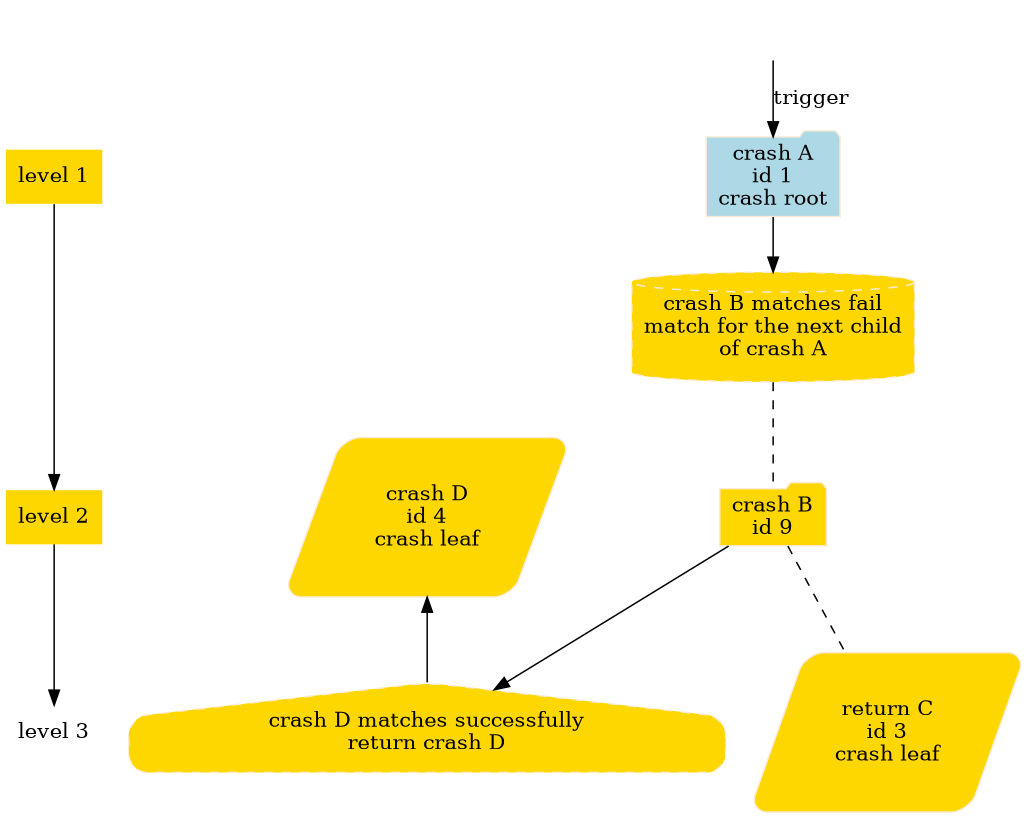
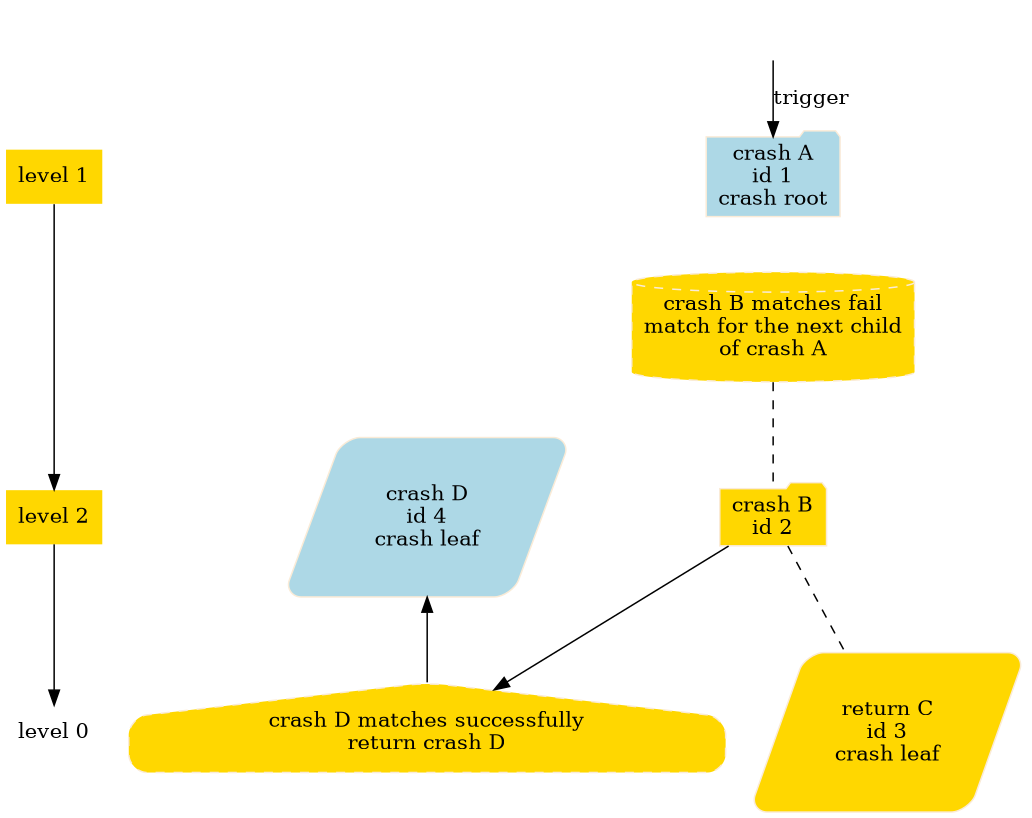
edge "crash A id 1 crash root" -> "crash B matches fail match for the next child of crash A": removed
node "crash D id 4 crash leaf": fillcolor gold -> lightblue
node "crash B id 9": label "crash B id 9" -> "crash B id 2"
node "level 3": label "level 3" -> "level 0"
